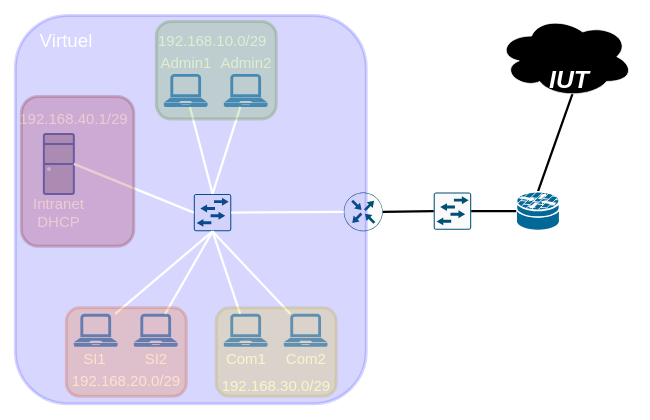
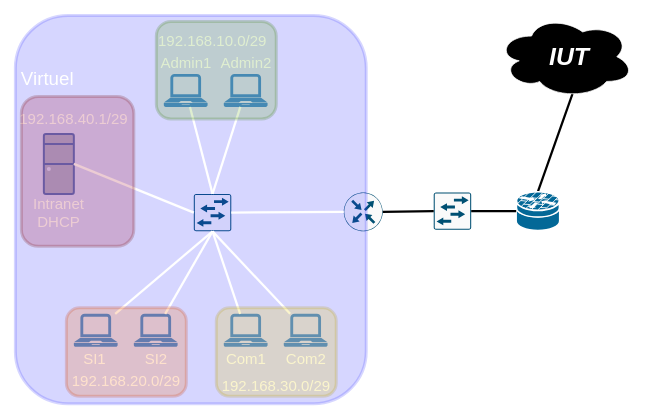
node "Virtuel": moved (66, 40) -> (48, 78)
node "IUT": moved (570, 79) -> (570, 57)
